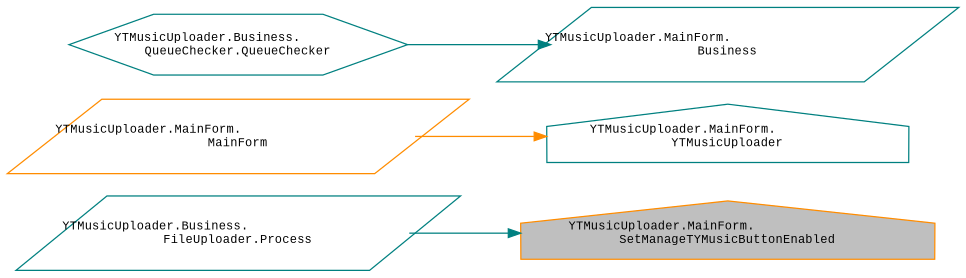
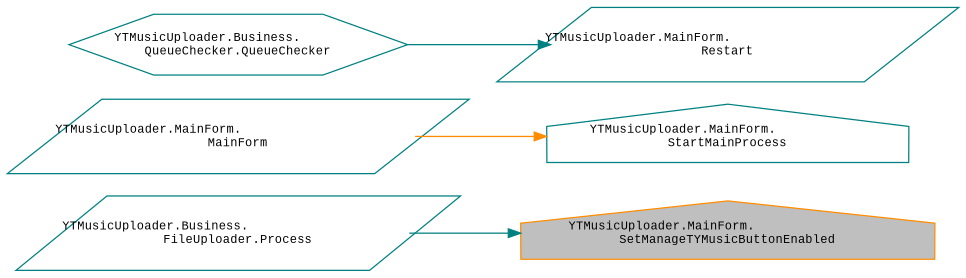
node "YTMusicUploader.MainForm. Business": label "YTMusicUploader.MainForm. Business" -> "YTMusicUploader.MainForm. Restart"
node "YTMusicUploader.MainForm. MainForm": color darkorange -> teal
node "YTMusicUploader.MainForm. YTMusicUploader": label "YTMusicUploader.MainForm. YTMusicUploader" -> "YTMusicUploader.MainForm. StartMainProcess"
